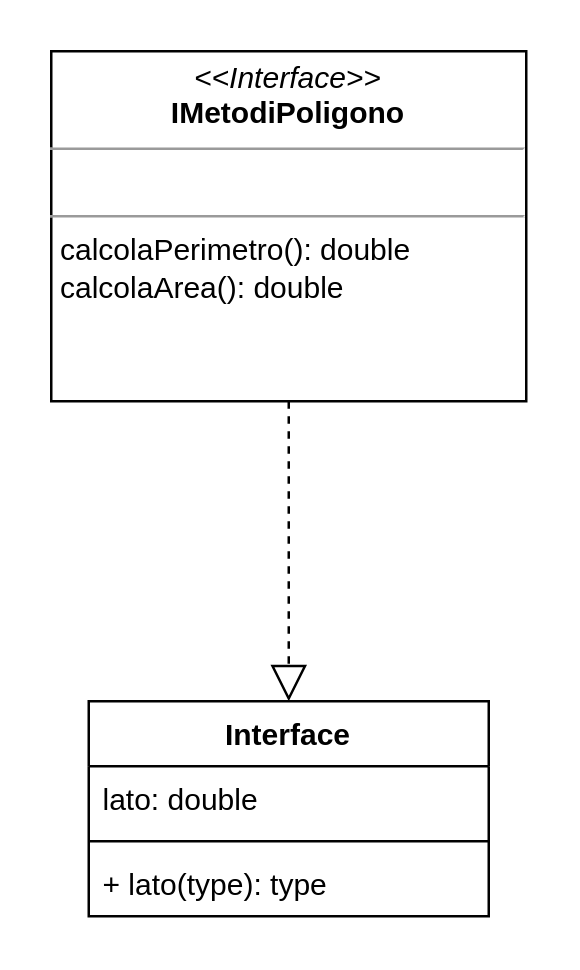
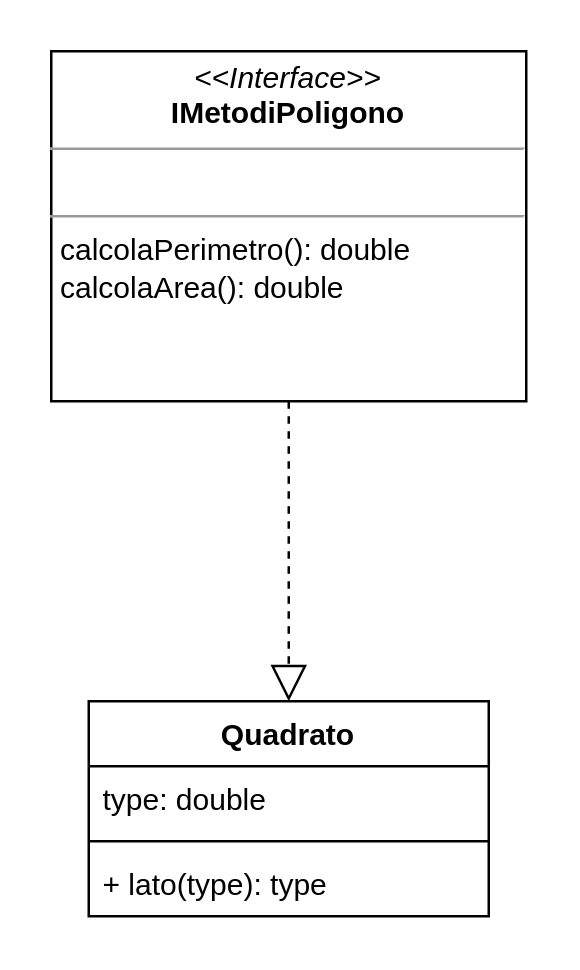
node "Interface": label "Interface" -> "Quadrato"
node "lato: double": label "lato: double" -> "type: double"
